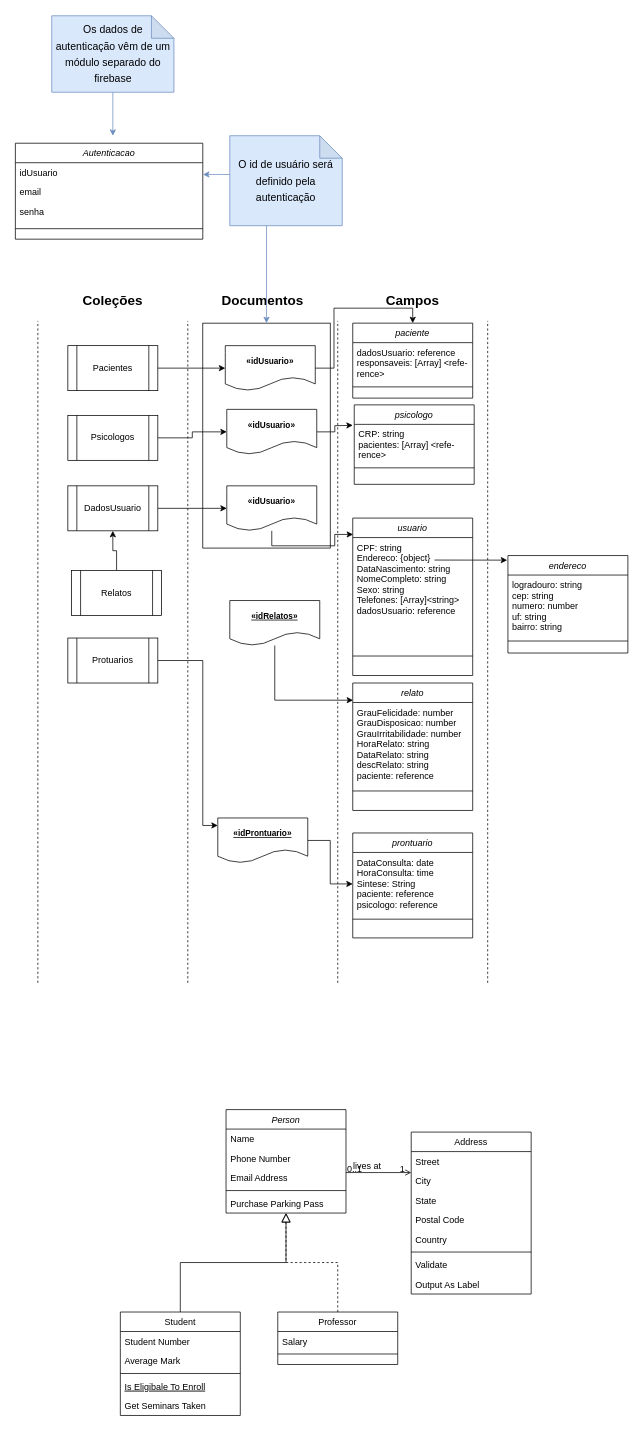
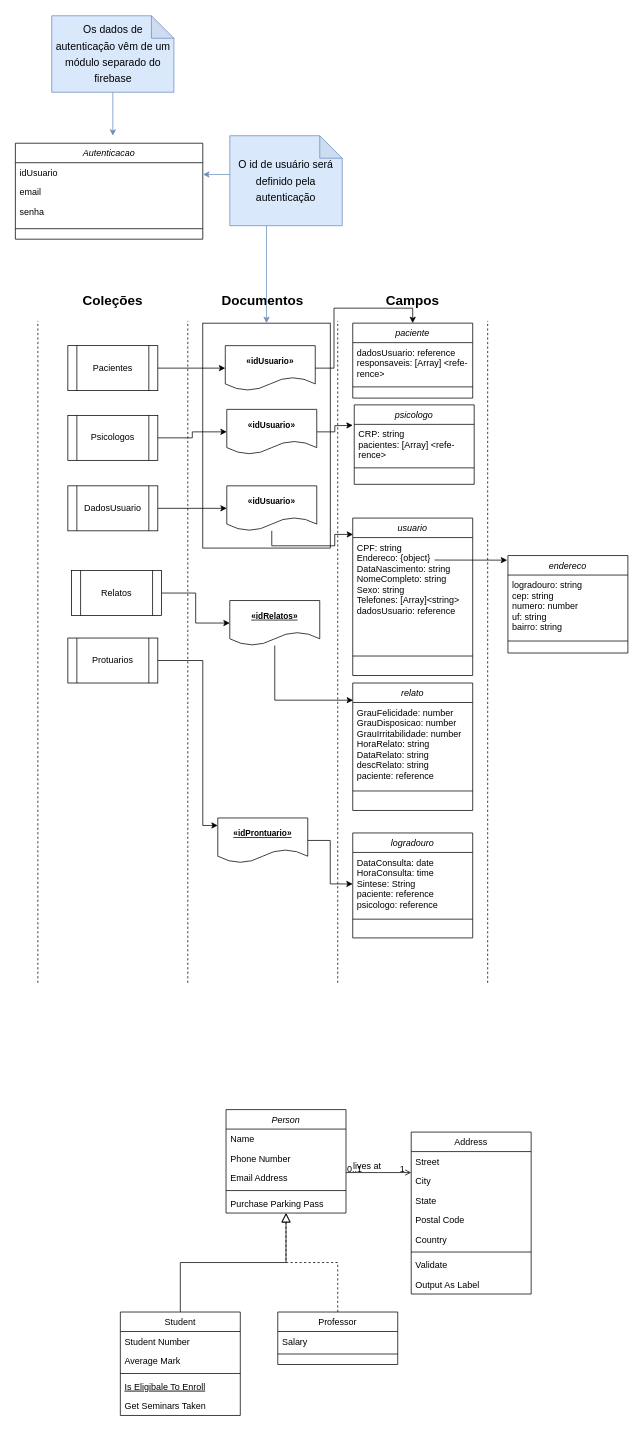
edge "Relatos" -> "DadosUsuario": now "Relatos" -> "«idRelatos»"
node "prontuario": label "prontuario" -> "logradouro"
